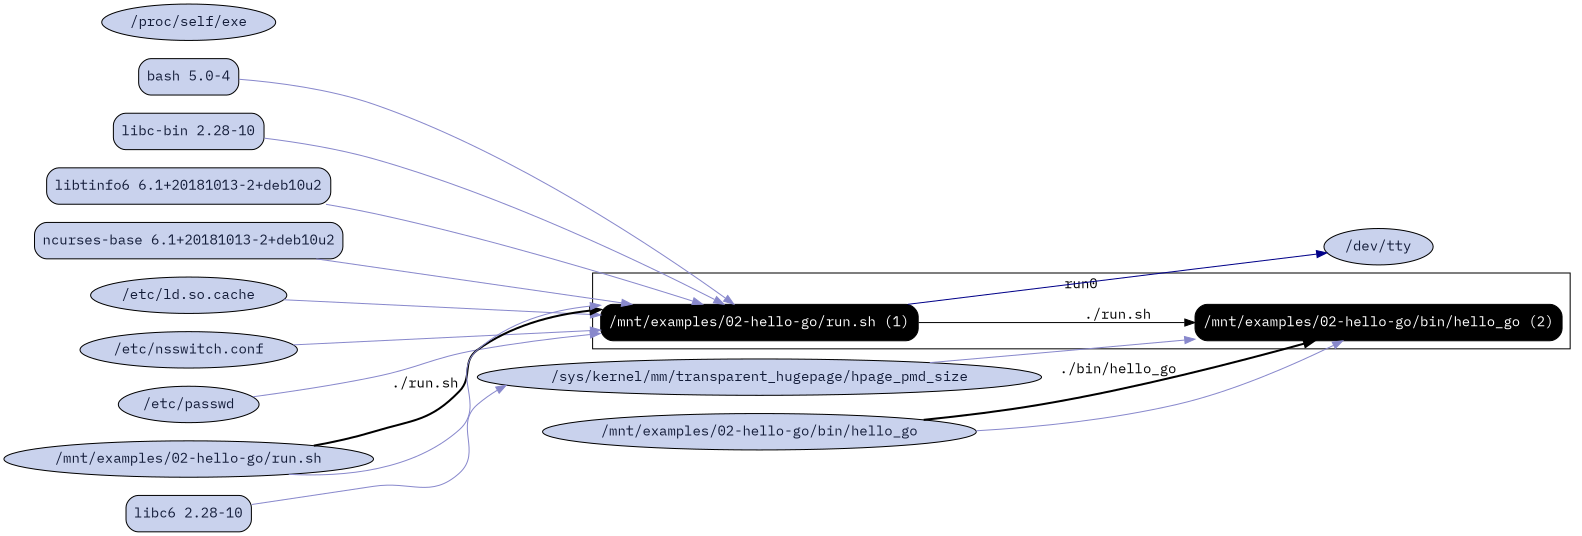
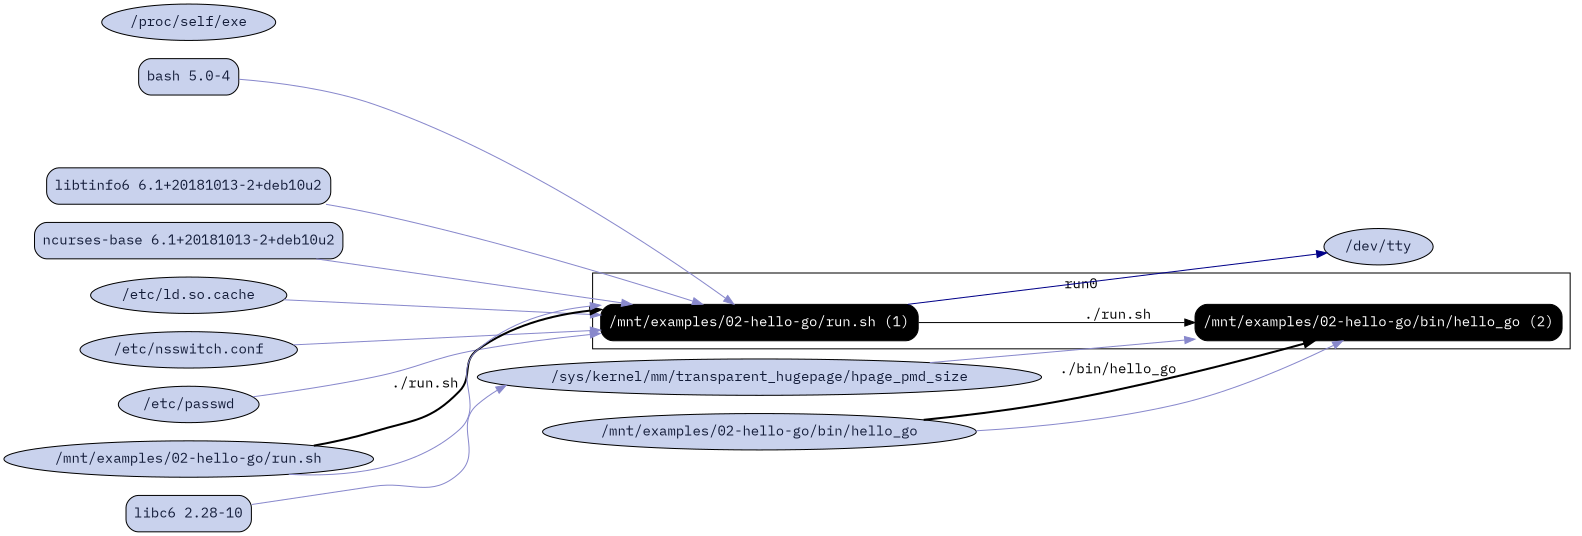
node "libc-bin 2.28-10": removed
